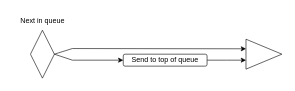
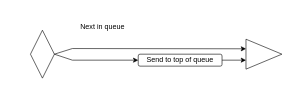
node "Next in queue": moved (42, 21) -> (102, 27)
node "Send to top of queue": moved (165, 60) -> (180, 60)
